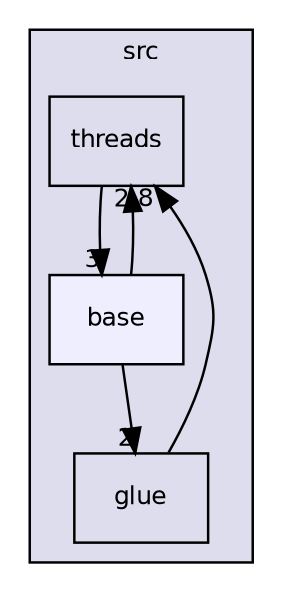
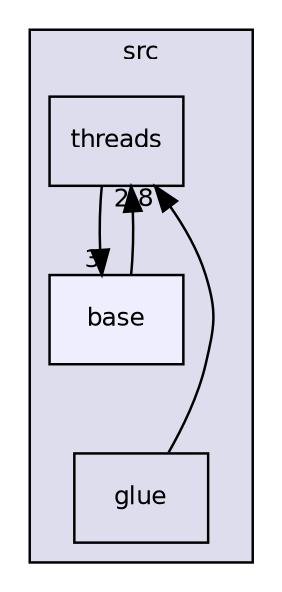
edge "base" -> "glue": removed
